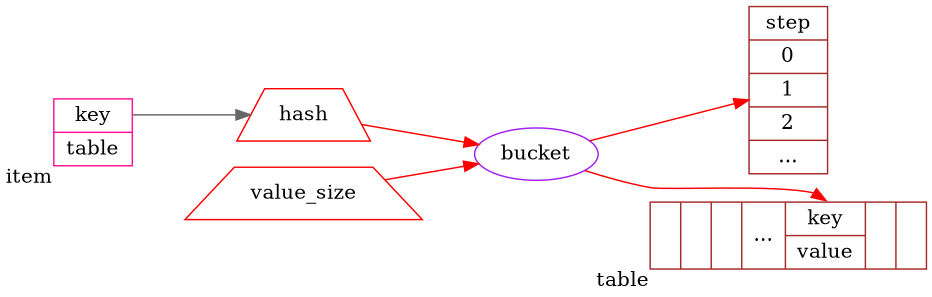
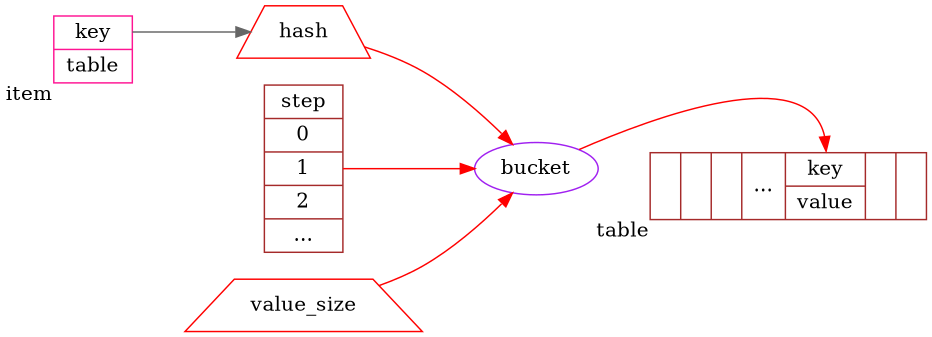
edge "bucket" -> "step": reversed
